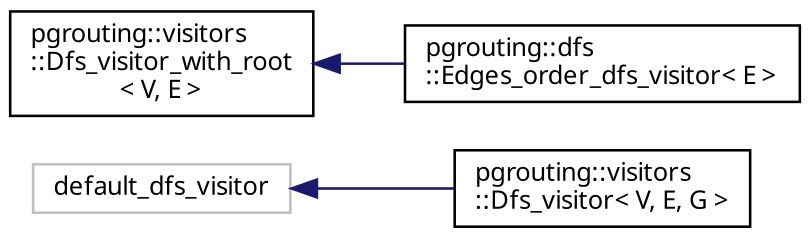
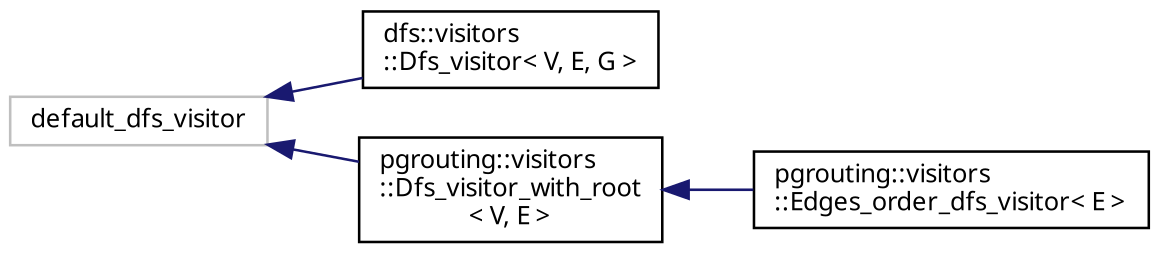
node "pgrouting::dfs ::Edges_order_dfs_visitor< E >": label "pgrouting::dfs ::Edges_order_dfs_visitor< E >" -> "pgrouting::visitors ::Edges_order_dfs_visitor< E >"
edge "pgrouting::visitors ::Dfs_visitor_with_root < V, E >" -> "default_dfs_visitor": added
node "pgrouting::visitors ::Dfs_visitor< V, E, G >": label "pgrouting::visitors ::Dfs_visitor< V, E, G >" -> "dfs::visitors ::Dfs_visitor< V, E, G >"
